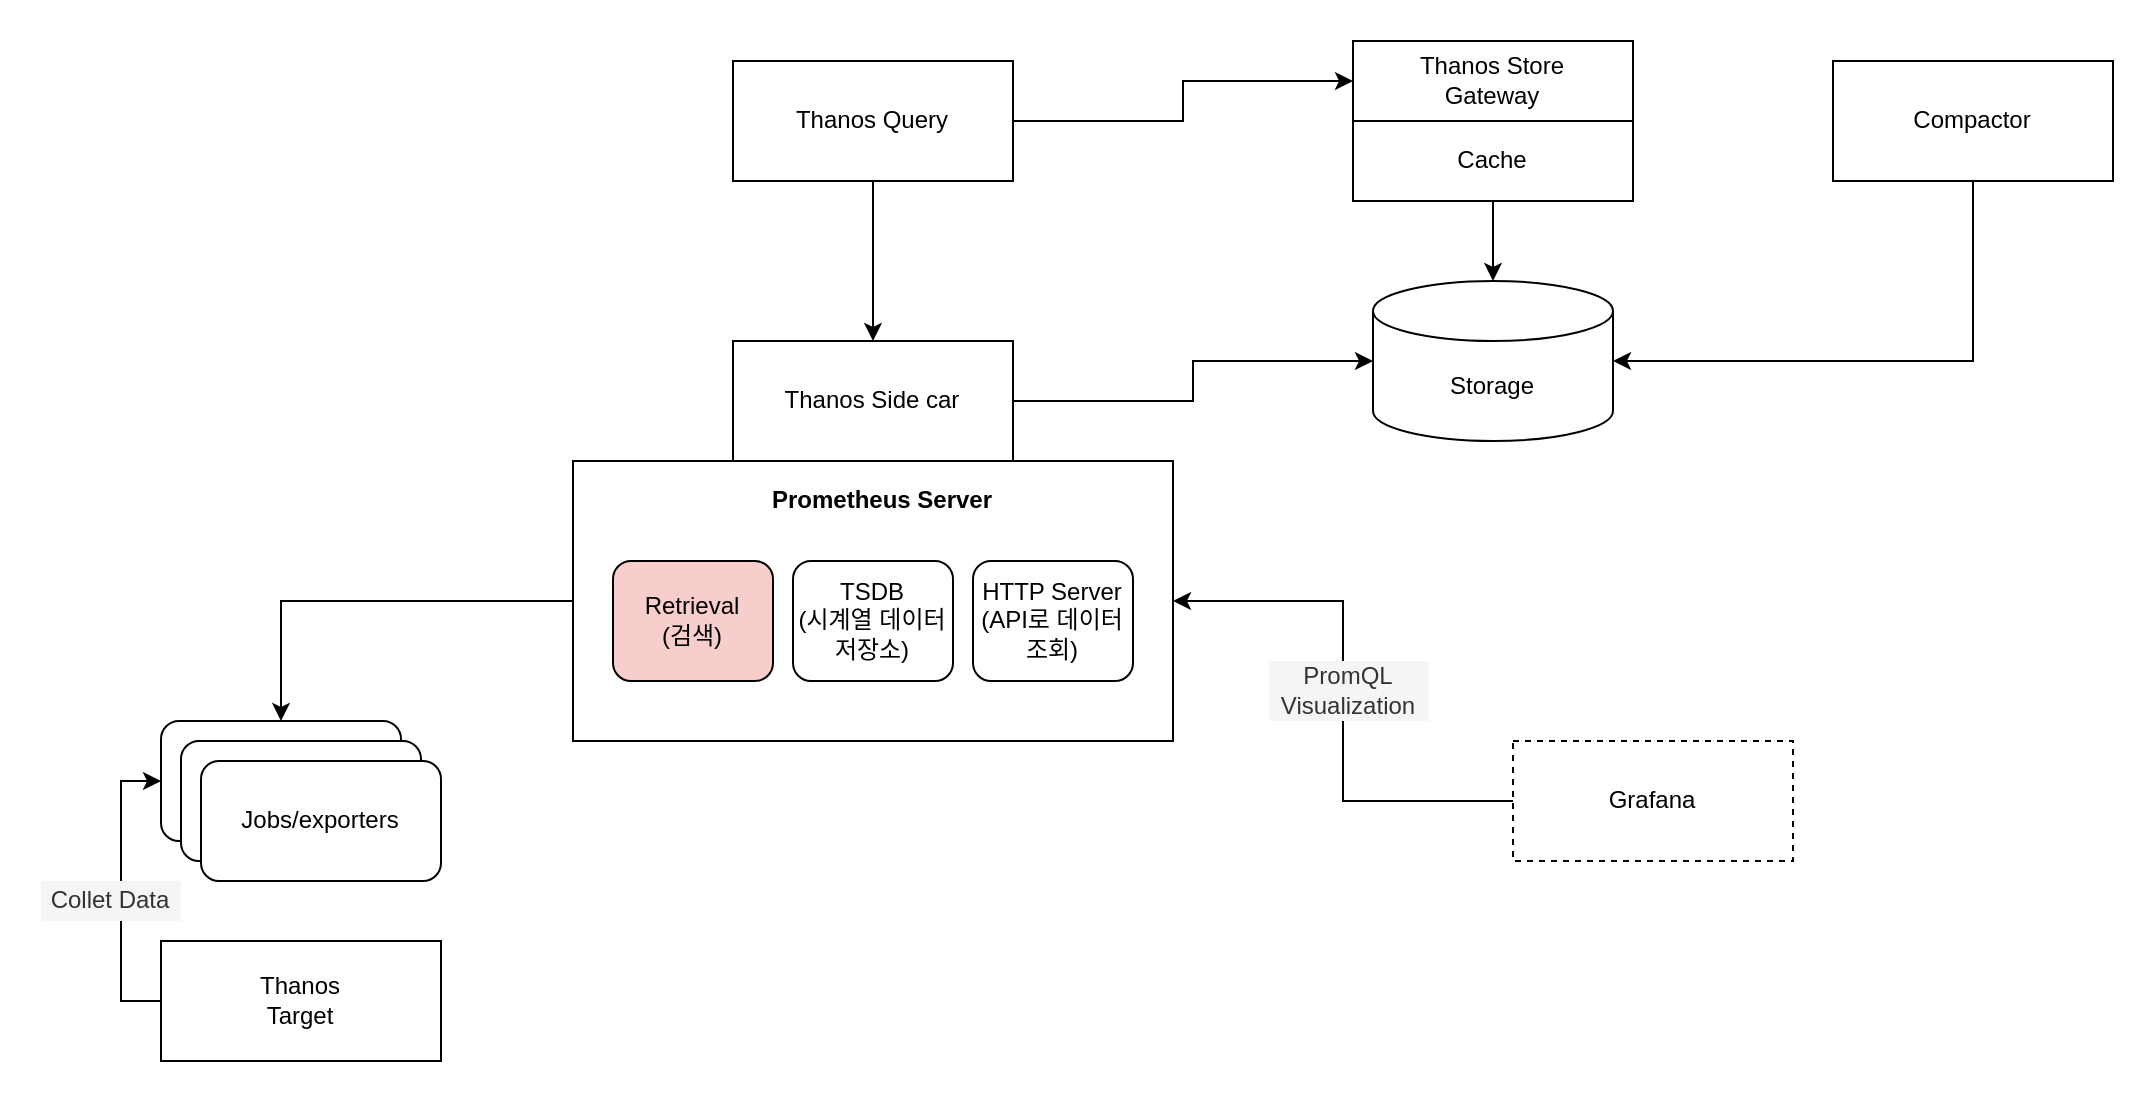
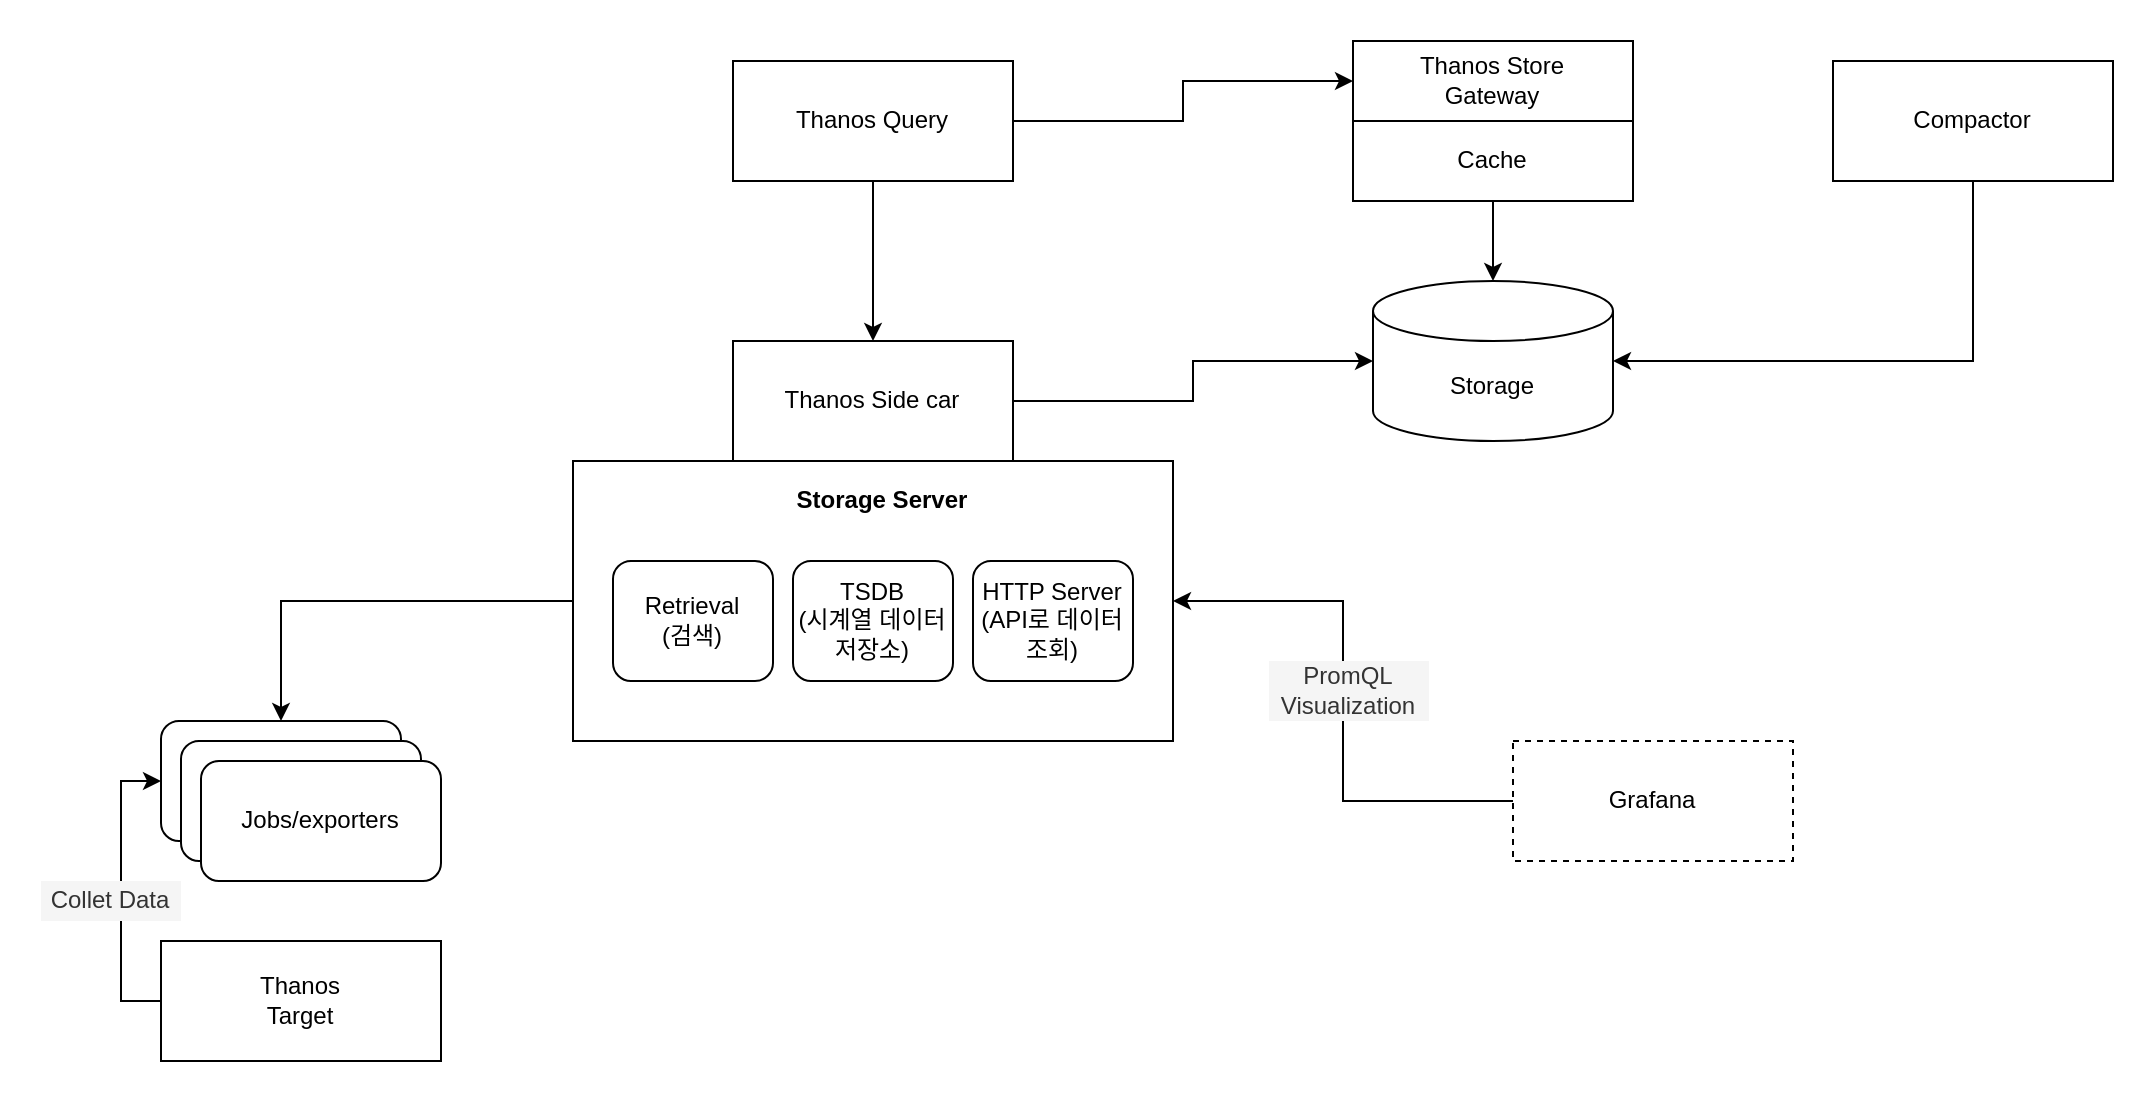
node "Prometheus Server": label "Prometheus Server" -> "Storage Server"
node "Retrieval (검색)": fillcolor #f8cecc -> #ffffff
